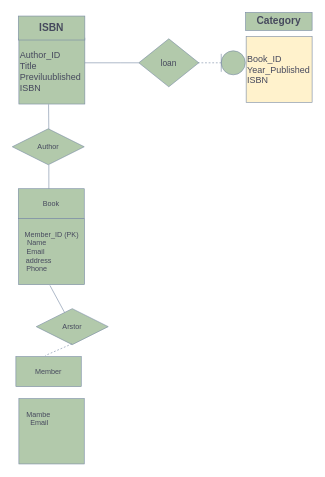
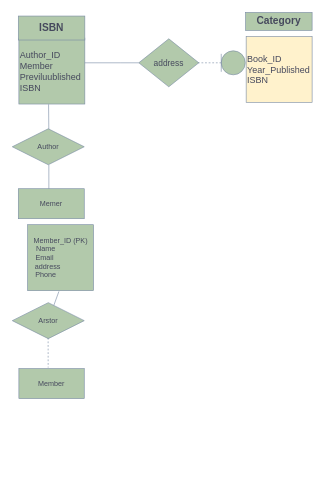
node "loan": label "loan" -> "address"
node "Author_ID Title Previluublished ISBN": label "Author_ID Title Previluublished ISBN" -> "Author_ID Member Previluublished ISBN"
node "Book": label "Book" -> "Memer"
node "Member_ID (PK) Name Email address Phone": moved (52, 252) -> (61, 258)
node "Arstor": moved (72, 327) -> (48, 321)
node "Member": moved (49, 372) -> (52, 384)
node "Mambe Email": removed
